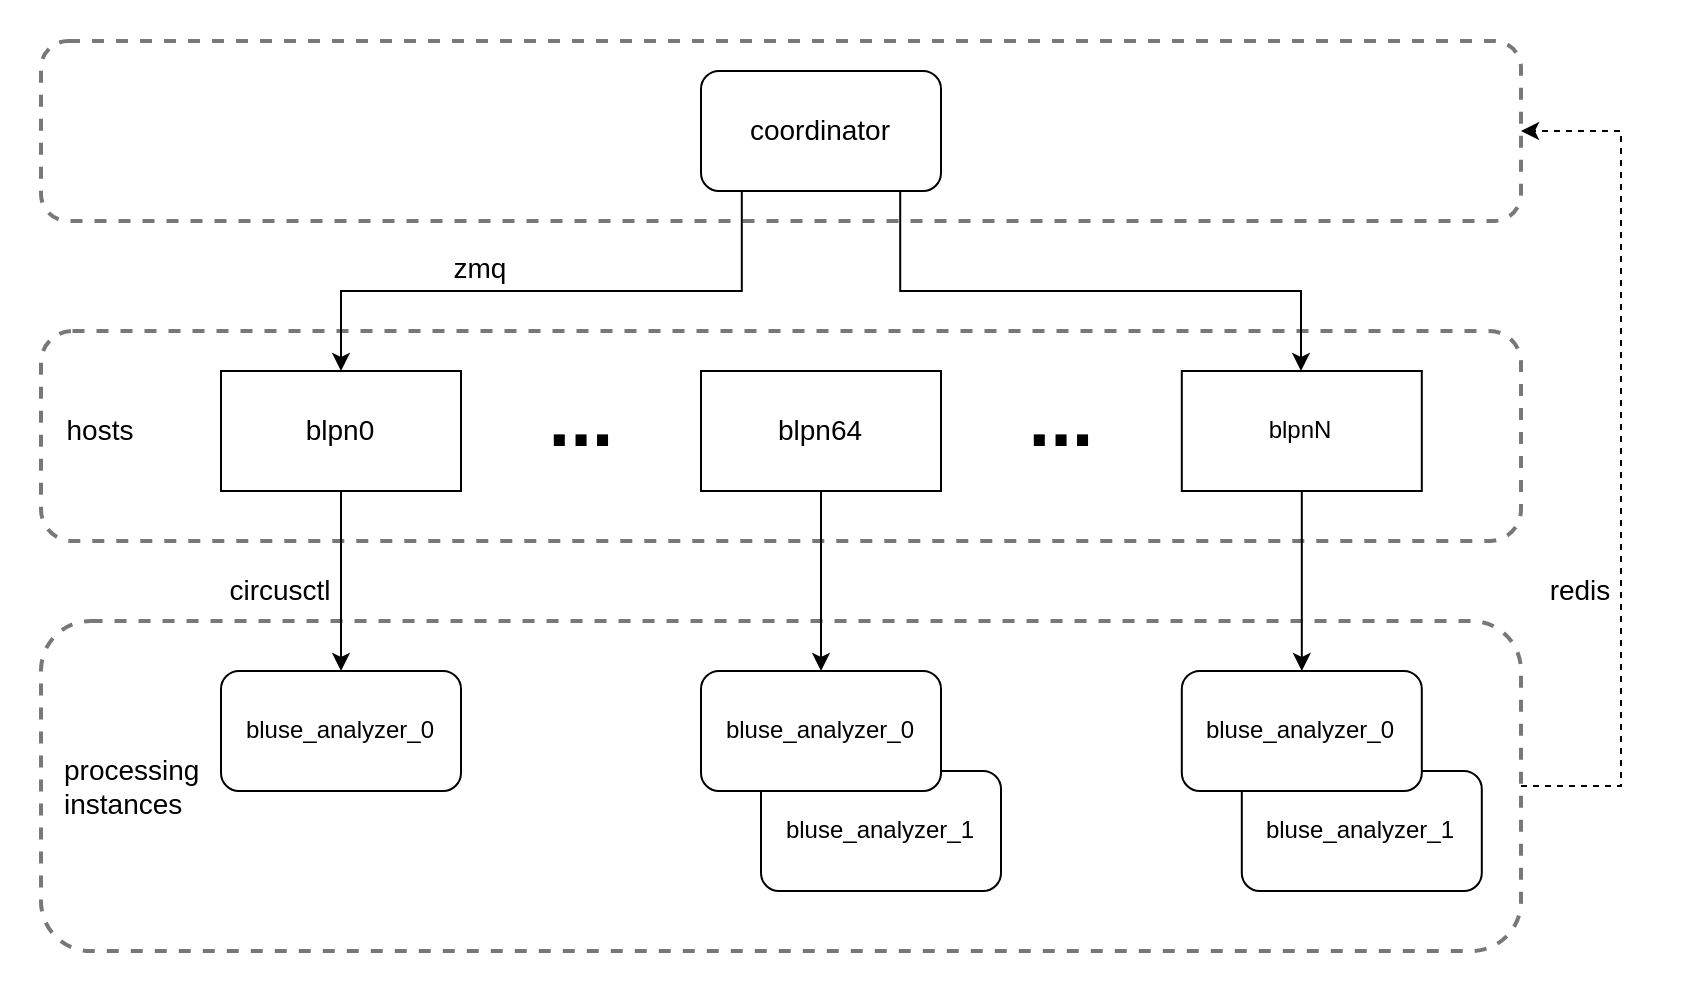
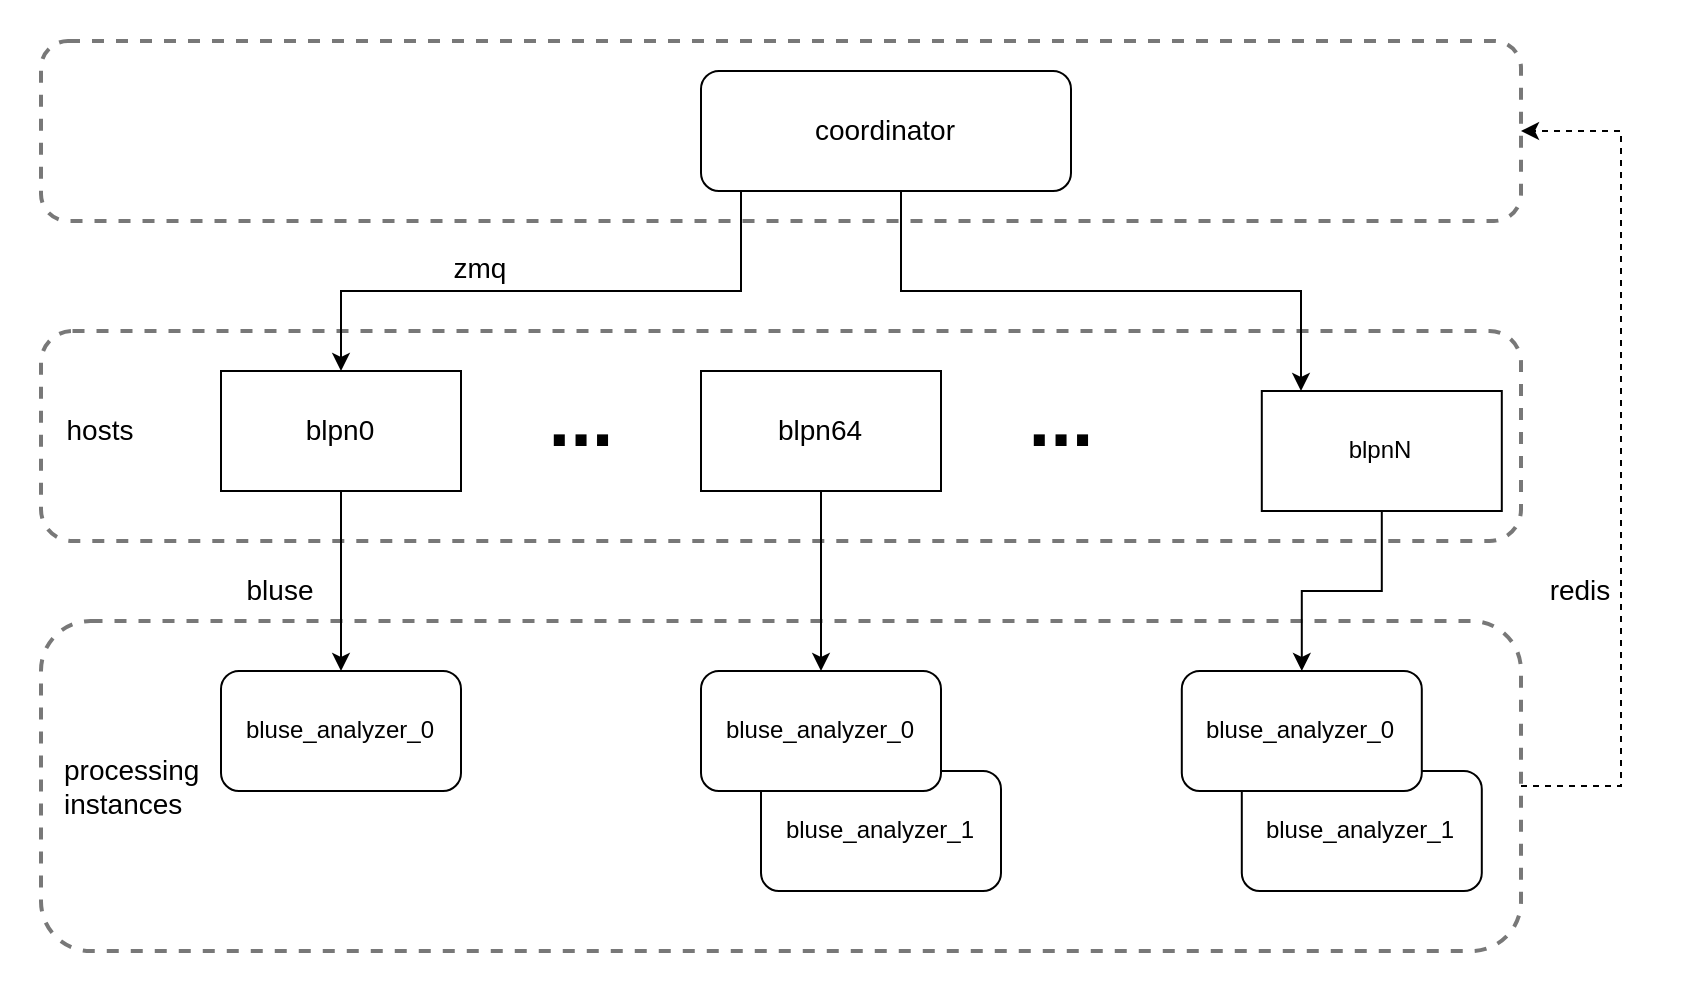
node "coordinator": size 240x120 -> 370x120
node "blpnN": moved (1302, 431) -> (1382, 451)
node "circusctl": label "circusctl" -> "bluse"
